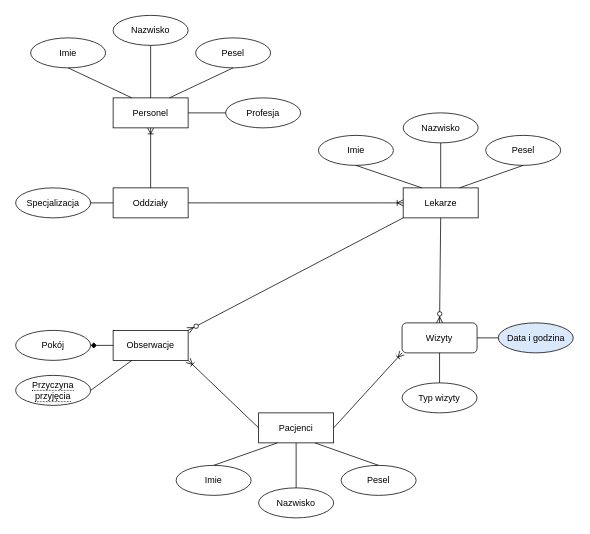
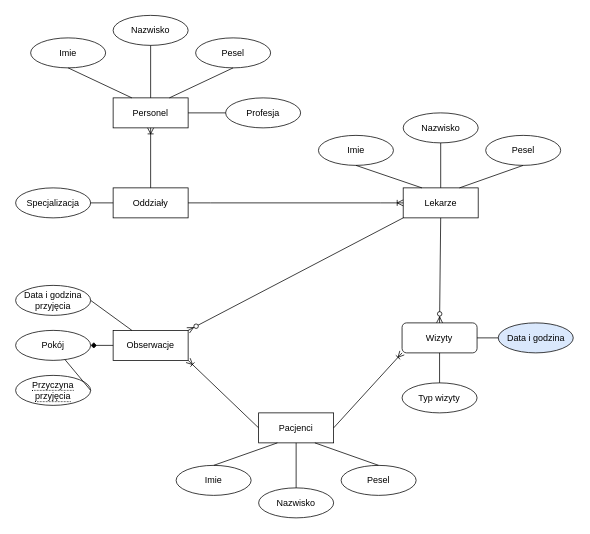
node "Data i godzina przyjęcia": added
edge "Data i godzina przyjęcia" -- "Obserwacje": added
edge "Obserwacje" -- "Przyczyna przyjęcia": now "Pokój" -- "Przyczyna przyjęcia"
